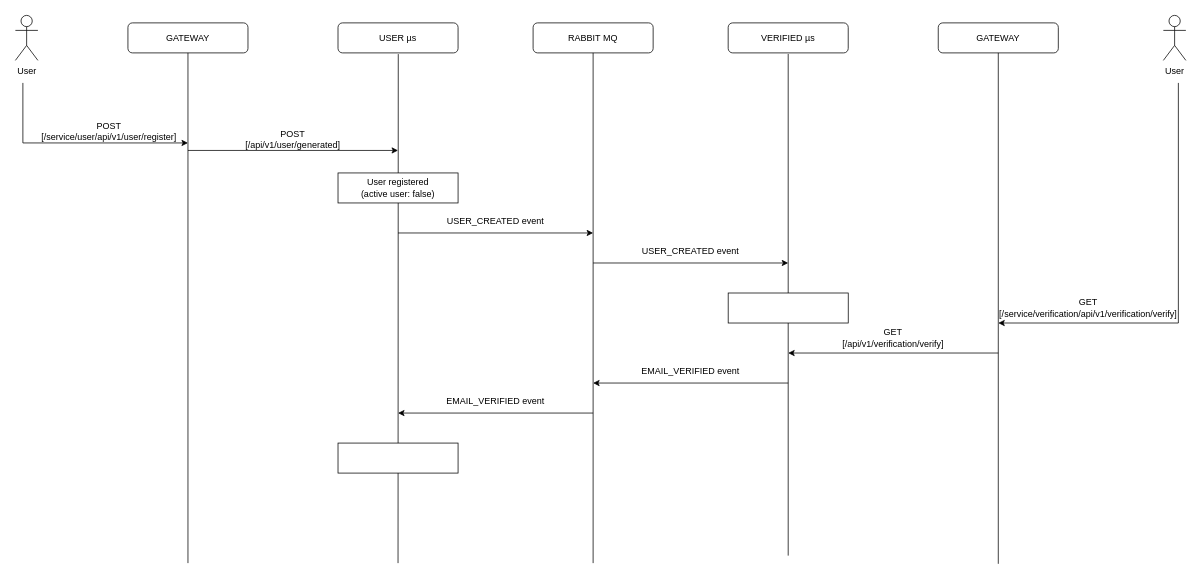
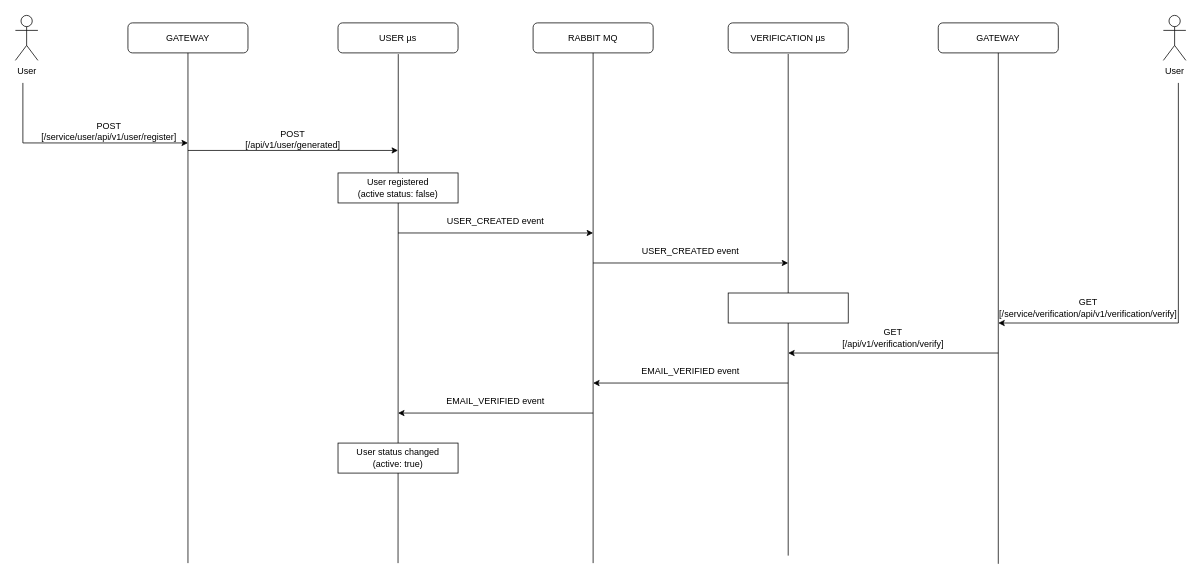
node "VERIFIED µs": label "VERIFIED µs" -> "VERIFICATION µs"
node "User registered (active user: false)": label "User registered (active user: false)" -> "User registered (active status: false)"
node "User status changed (active: true)": added
